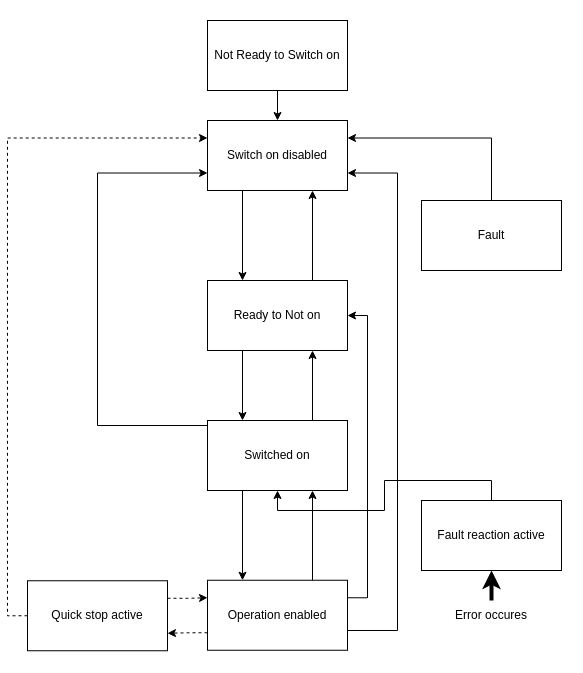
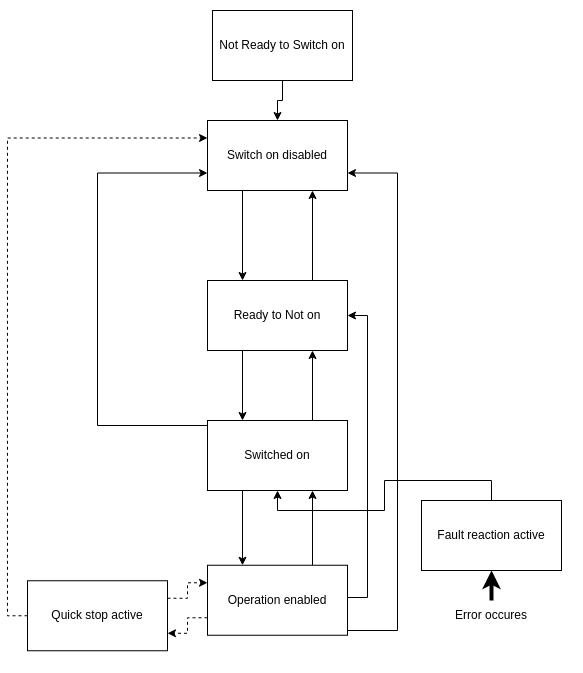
node "Not Ready to Switch on": moved (278, 56) -> (283, 46)
edge "Fault" -> "Switch on disabled": removed
node "Fault": removed
node "Operation enabled": moved (278, 615) -> (278, 600)
